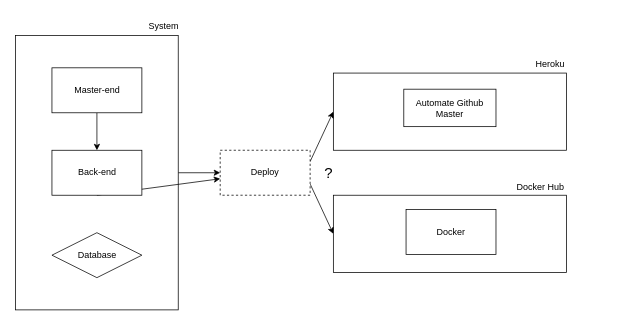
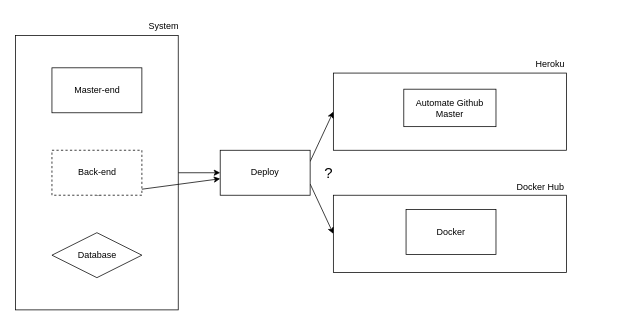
edge "Master-end" -> "Back-end": removed
node "Back-end": style solid -> dashed
node "Deploy": style dashed -> solid
